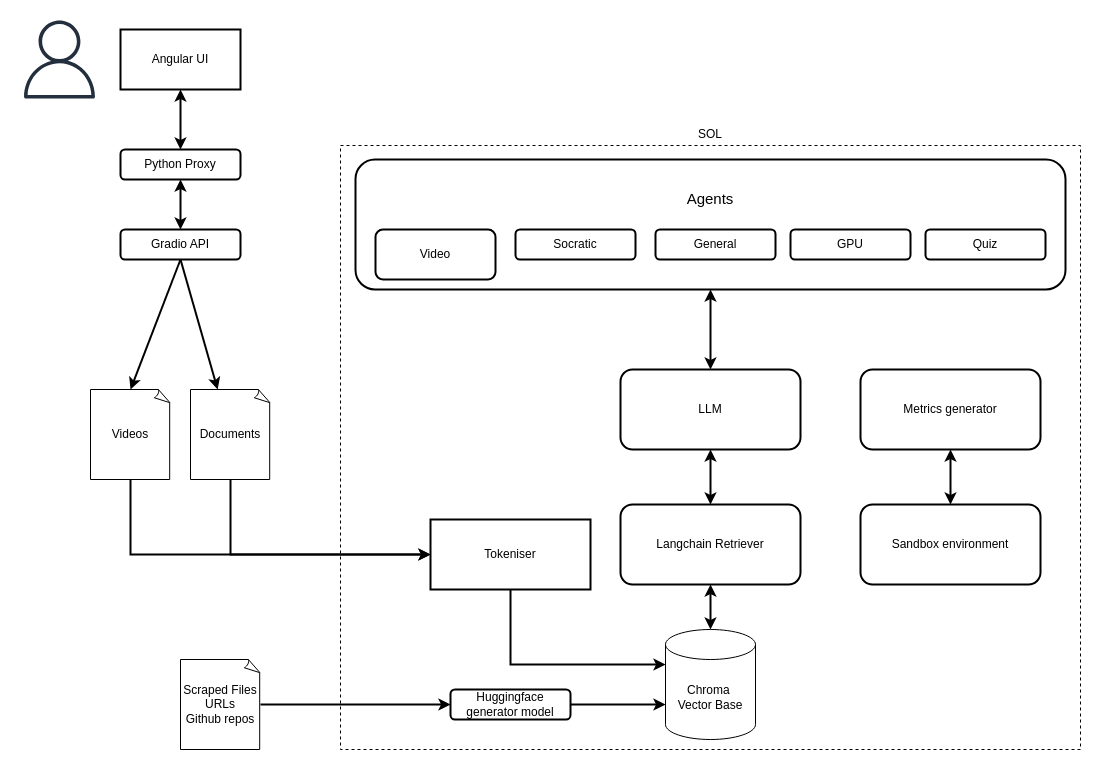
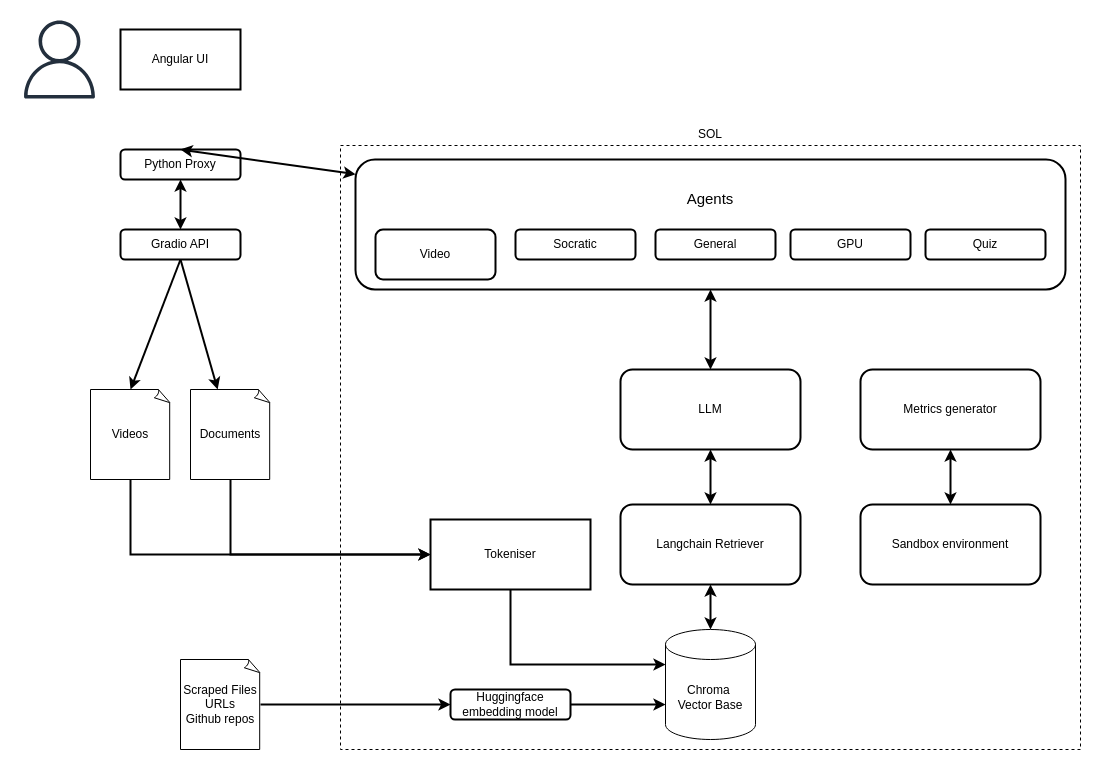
edge "Angular UI" -- "Python Proxy": now "Agents" -- "Python Proxy"
node "Huggingface generator model": label "Huggingface generator model" -> "Huggingface embedding model"
